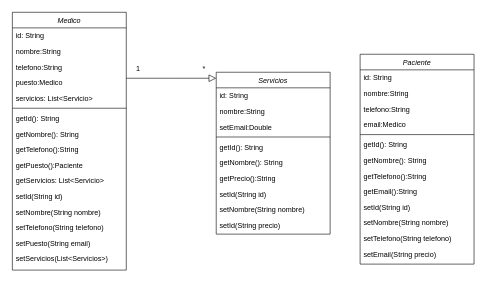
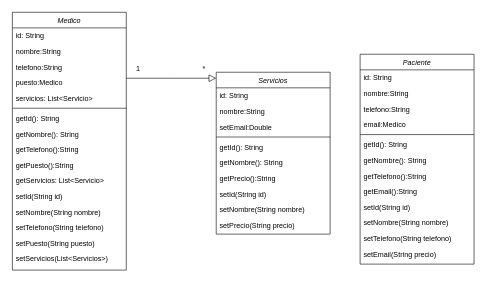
node "getPuesto():Paciente": label "getPuesto():Paciente" -> "getPuesto():String"
node "setId(String precio)": label "setId(String precio)" -> "setPrecio(String precio)"
node "setPuesto(String email)": label "setPuesto(String email)" -> "setPuesto(String puesto)"
